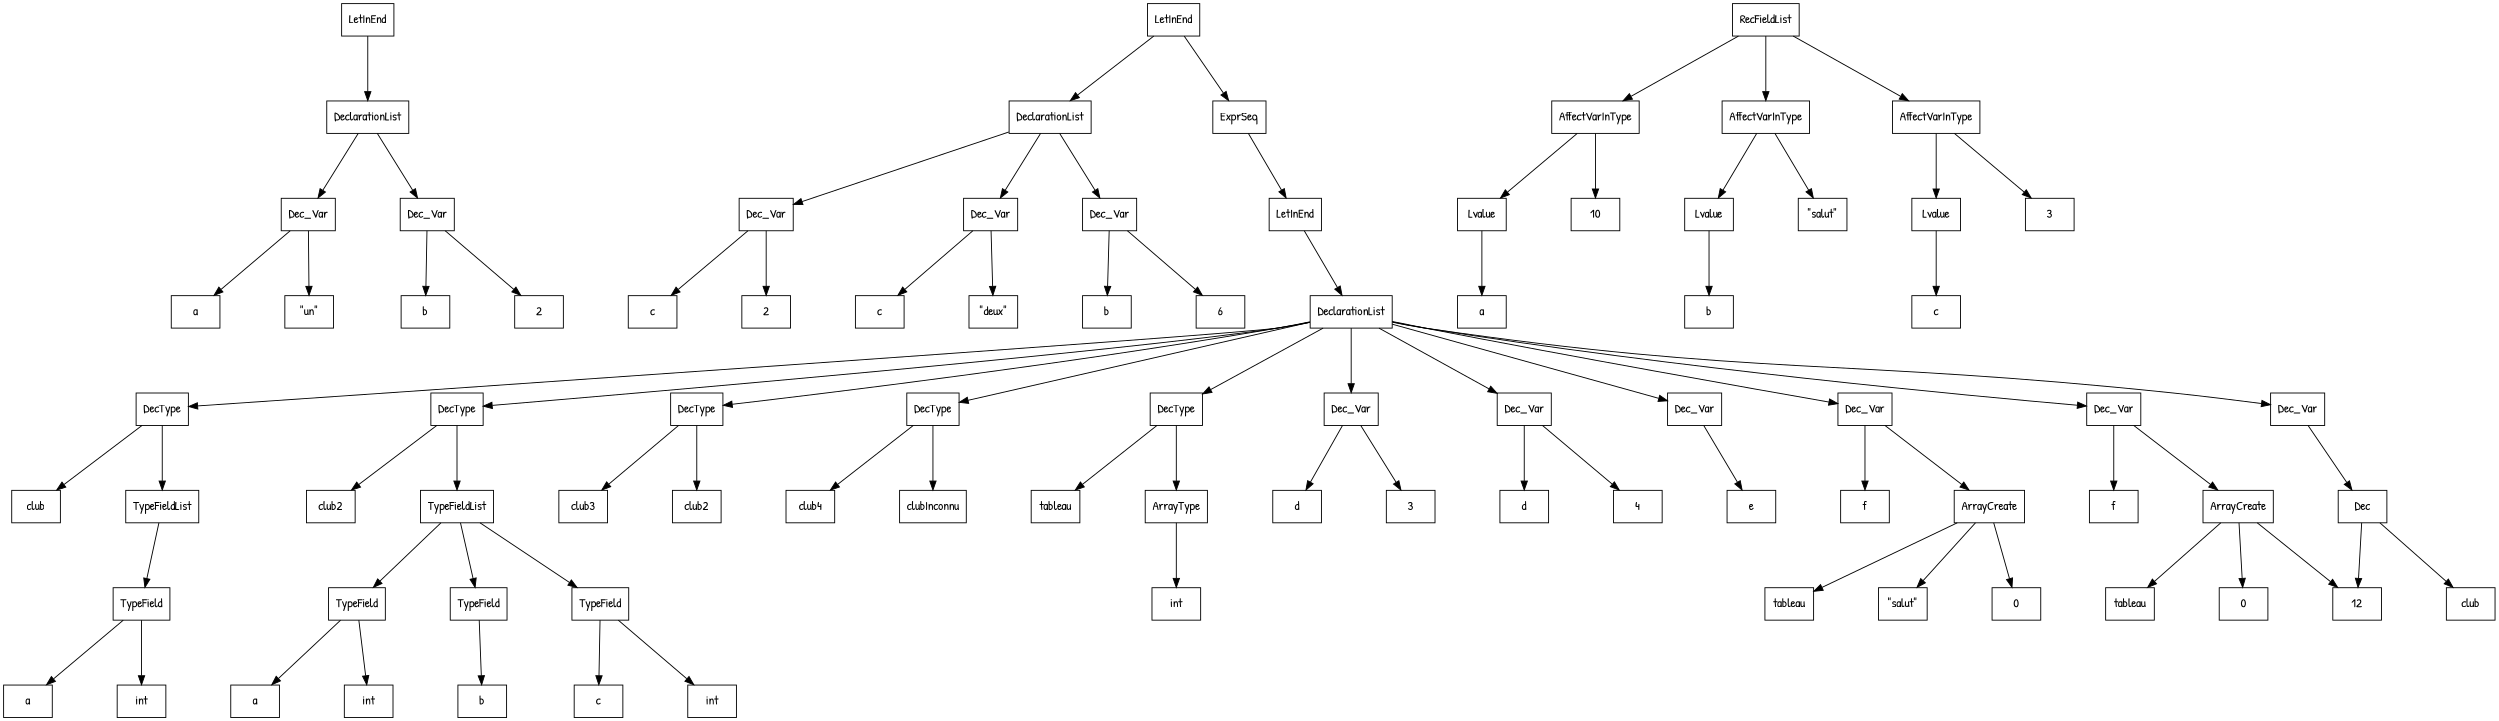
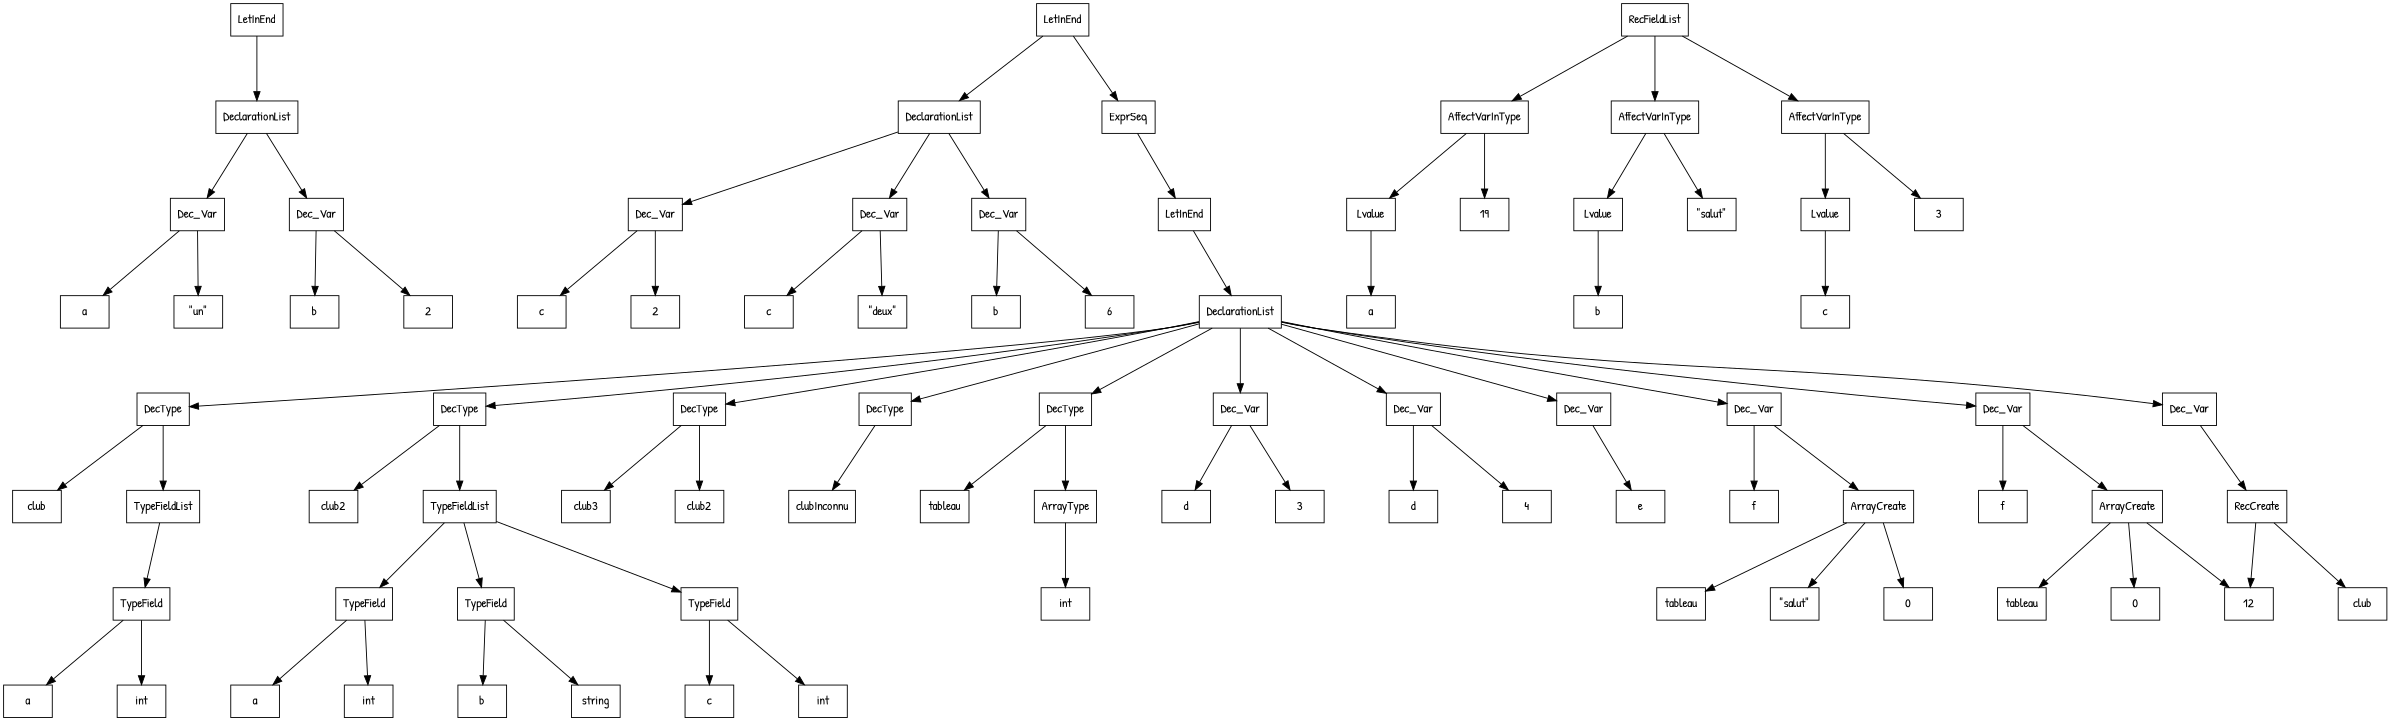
node "10": label "10" -> "19"
node "club4": removed
node "Dec": label "Dec" -> "RecCreate"
node "string": added
